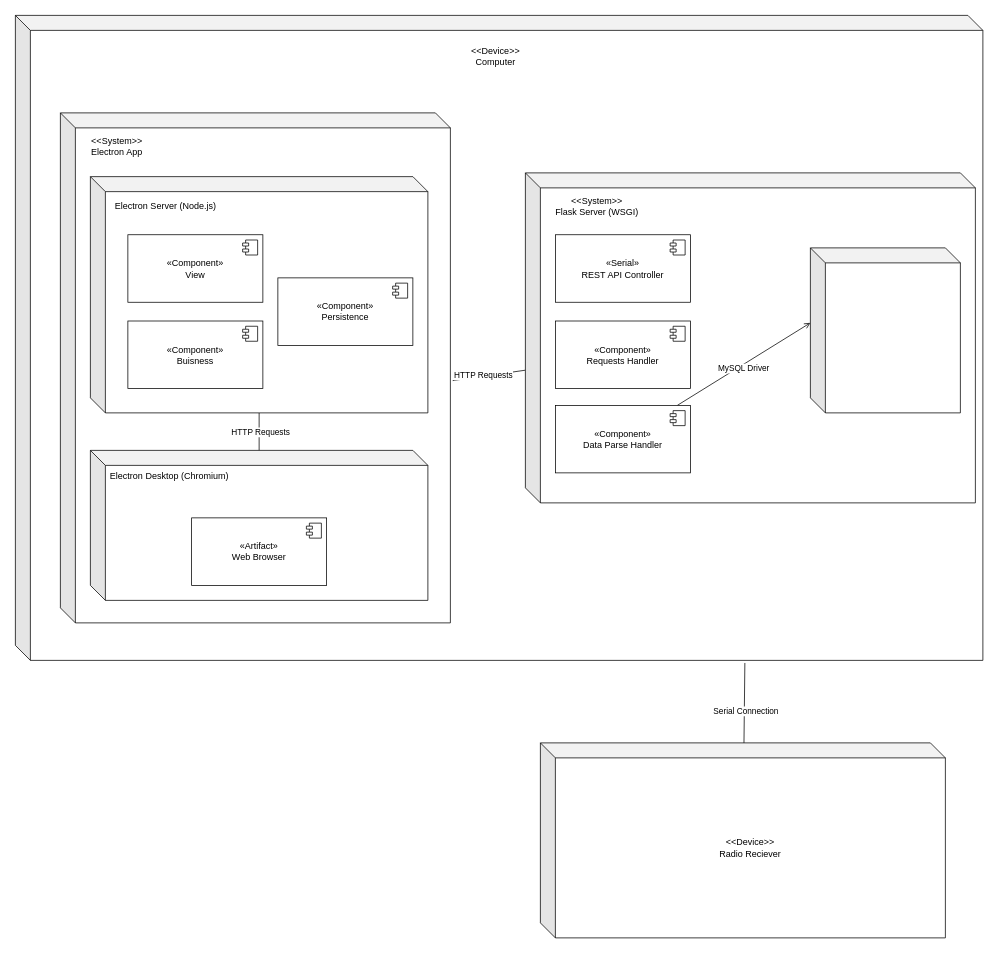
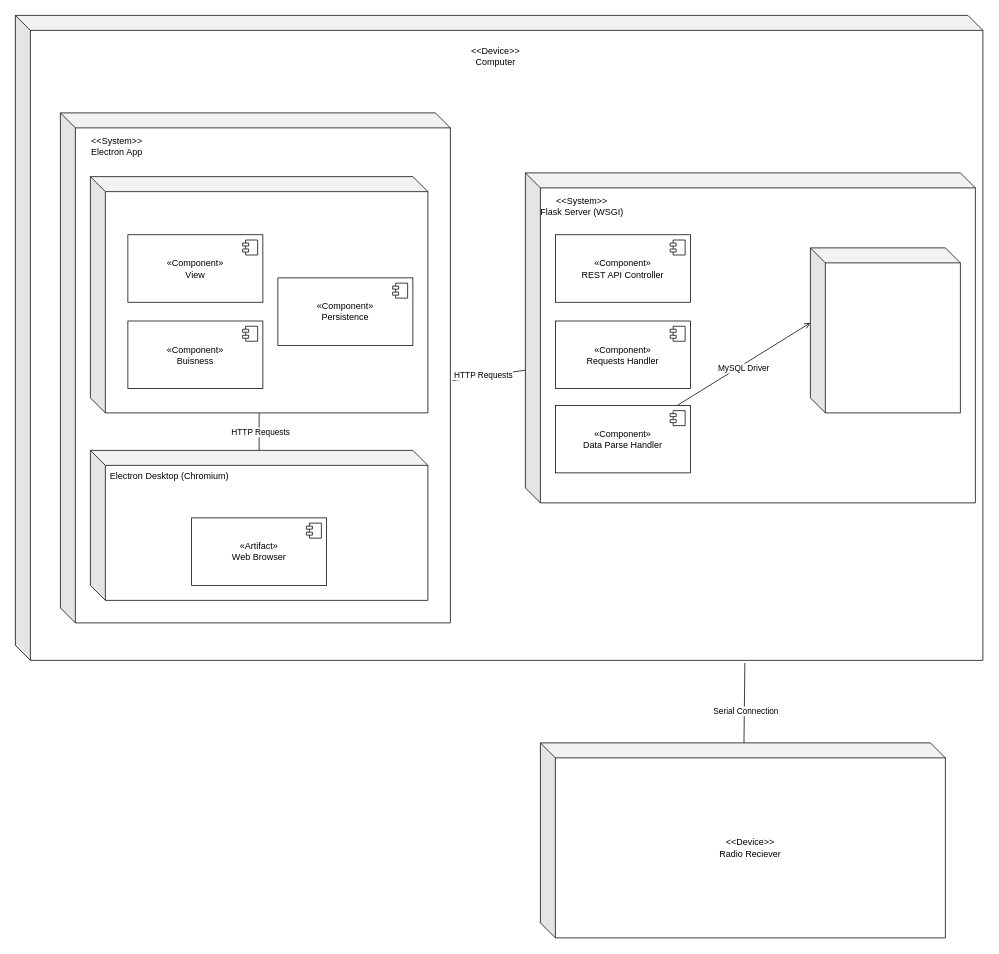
node "Electron Server (Node.js)": removed
node "<<System>> Flask Server (WSGI)": moved (597, 207) -> (582, 207)
node "«Serial» REST API Controller": label "«Serial» REST API Controller" -> "«Component» REST API Controller"
